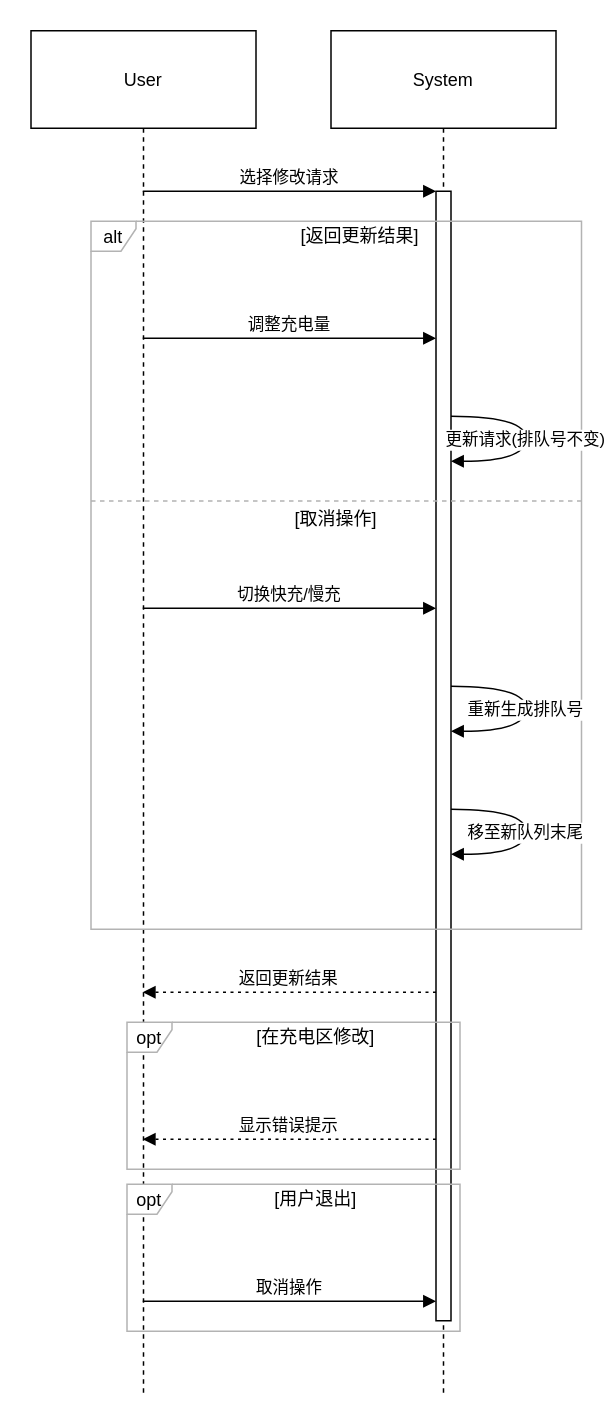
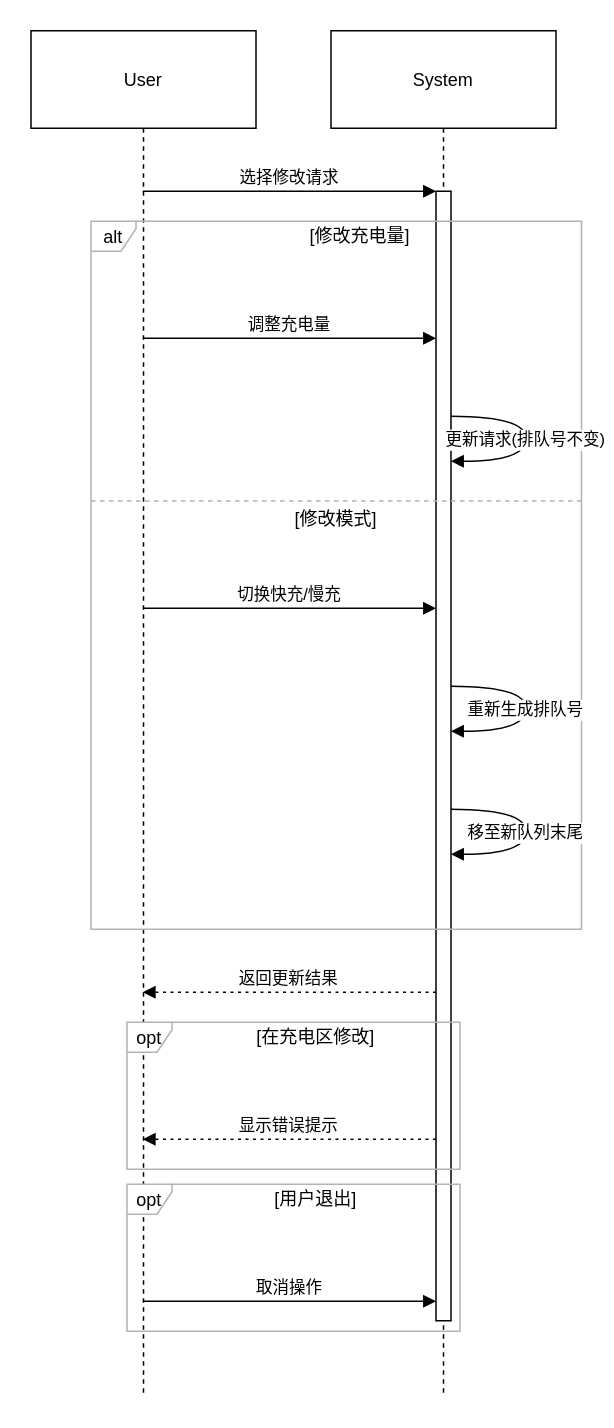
node "[返回更新结果]": label "[返回更新结果]" -> "[修改充电量]"
node "[取消操作]": label "[取消操作]" -> "[修改模式]"
